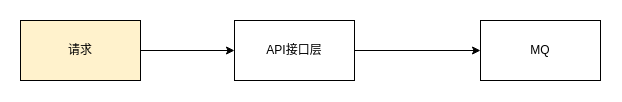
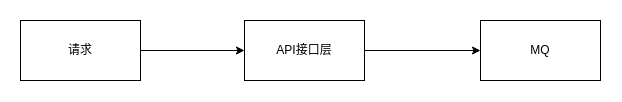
node "请求": fillcolor #fff2cc -> #ffffff
node "API接口层": moved (295, 51) -> (305, 51)
